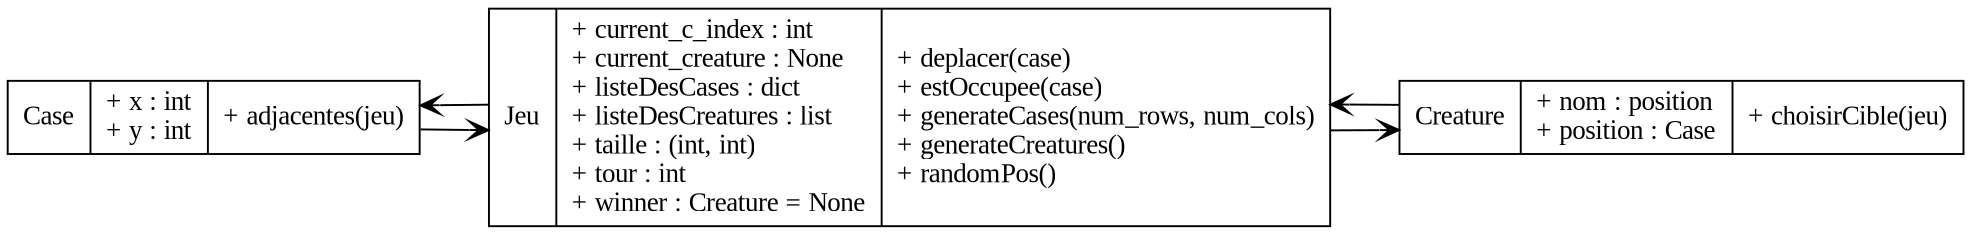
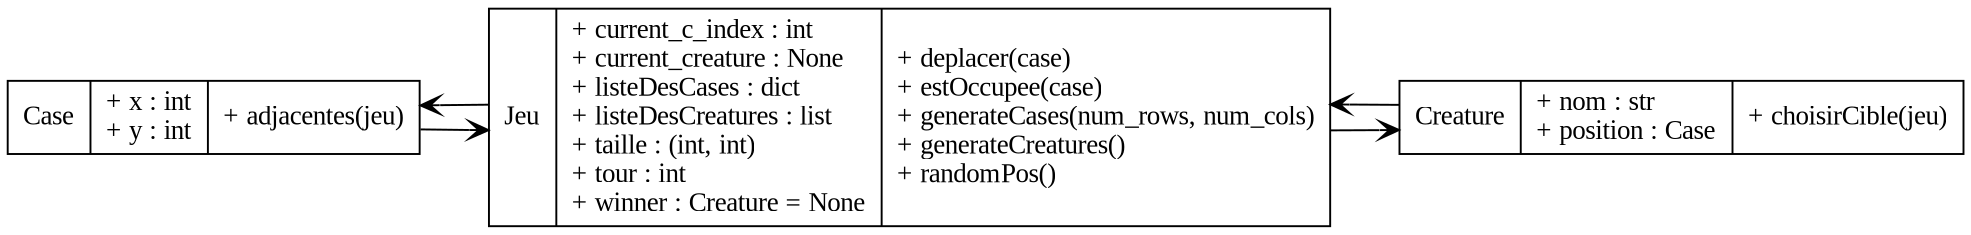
node "Creature": text "+ nom : position" -> "+ nom : str"
